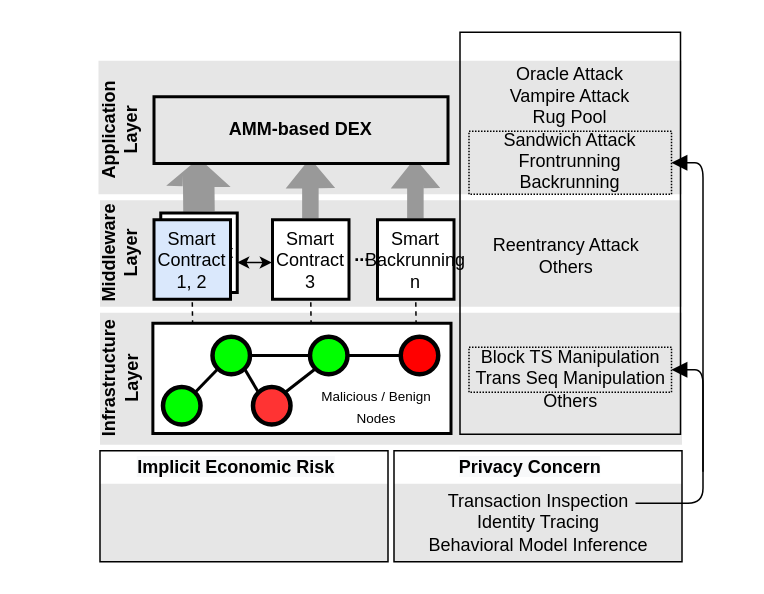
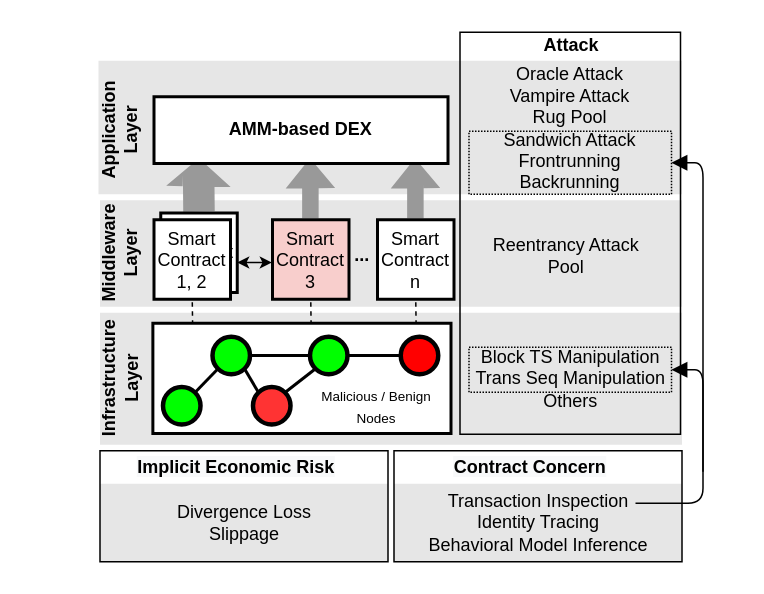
node "Attack": added
node "AMM-based DEX": fillcolor #e6e6e6 -> #ffffff
node "Reentrancy Attack Others": label "Reentrancy Attack Others" -> "Reentrancy Attack Pool"
node "Smart Contract 1, 2": fillcolor #dae8fc -> #ffffff
node "Smart Contract 3": fillcolor #ffffff -> #f8cecc
node "Smart Backrunning n": label "Smart Backrunning n" -> "Smart Contract n"
node "Privacy Concern": label "Privacy Concern" -> "Contract Concern"
node "Divergence Loss Slippage": added
